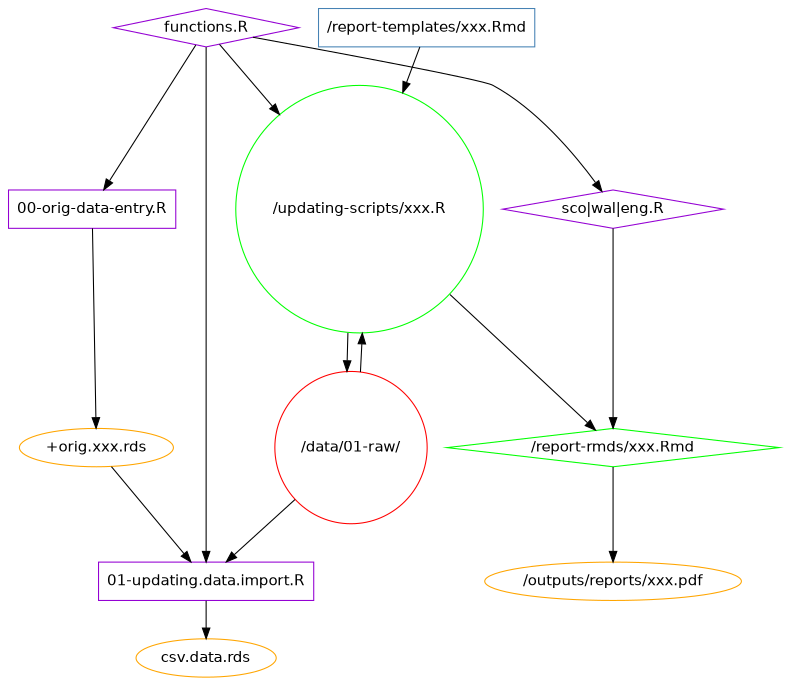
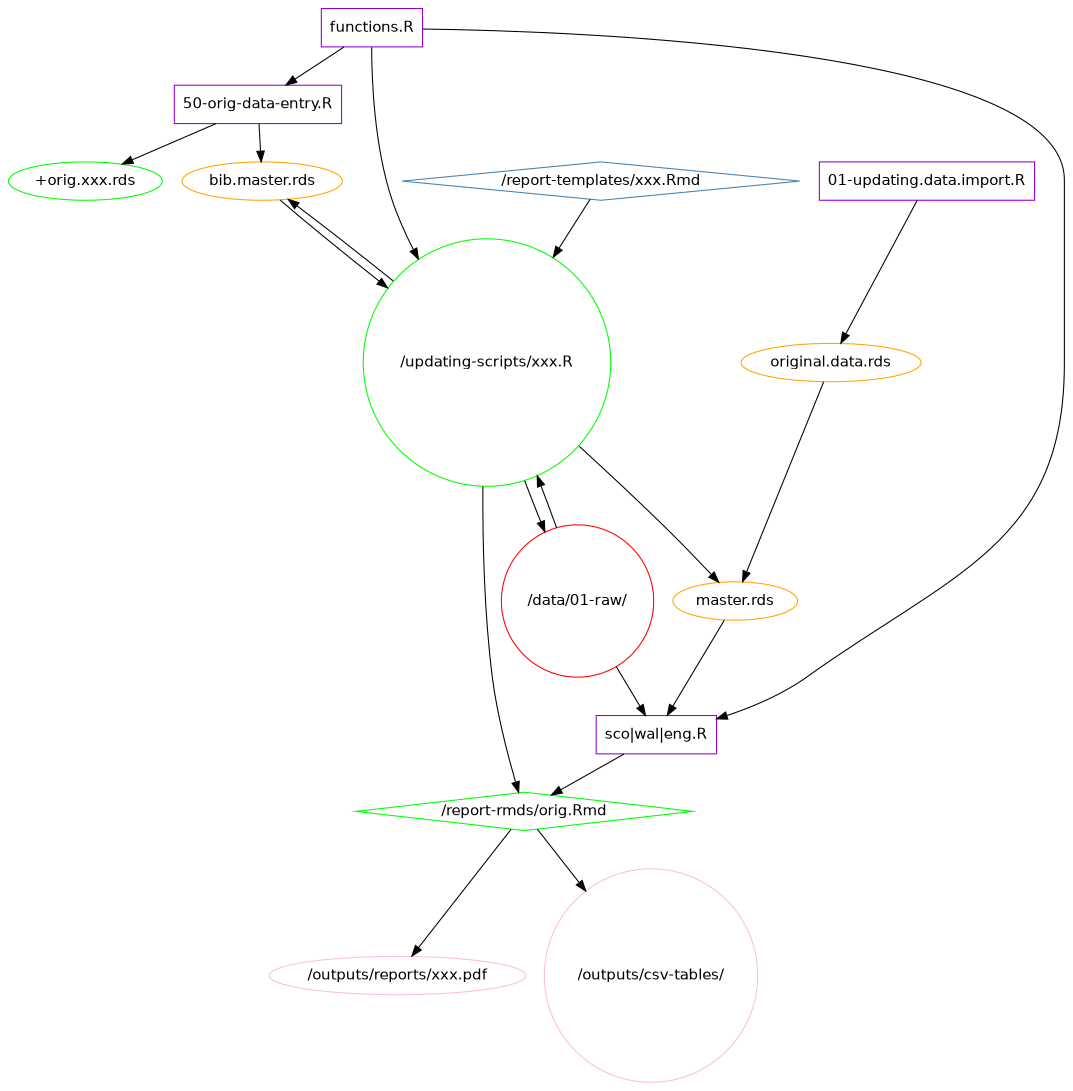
node "functions.R": shape diamond -> box
node "/report-templates/xxx.Rmd": shape box -> diamond
node "bib.master.rds": added
node "00-orig-data-entry.R": label "00-orig-data-entry.R" -> "50-orig-data-entry.R"
node "sco|wal|eng.R": shape diamond -> box
edge "functions.R" -> "01-updating.data.import.R": removed
node "+orig.xxx.rds": color orange -> green
node "/report-rmds/xxx.Rmd": label "/report-rmds/xxx.Rmd" -> "/report-rmds/orig.Rmd"
edge "+orig.xxx.rds" -> "01-updating.data.import.R": removed
edge "/data/01-raw/" -> "01-updating.data.import.R": now "/data/01-raw/" -> "sco|wal|eng.R"
node "/outputs/reports/xxx.pdf": color orange -> pink
node "master.rds": added
node "csv.data.rds": label "csv.data.rds" -> "original.data.rds"
node "/outputs/csv-tables/": added
